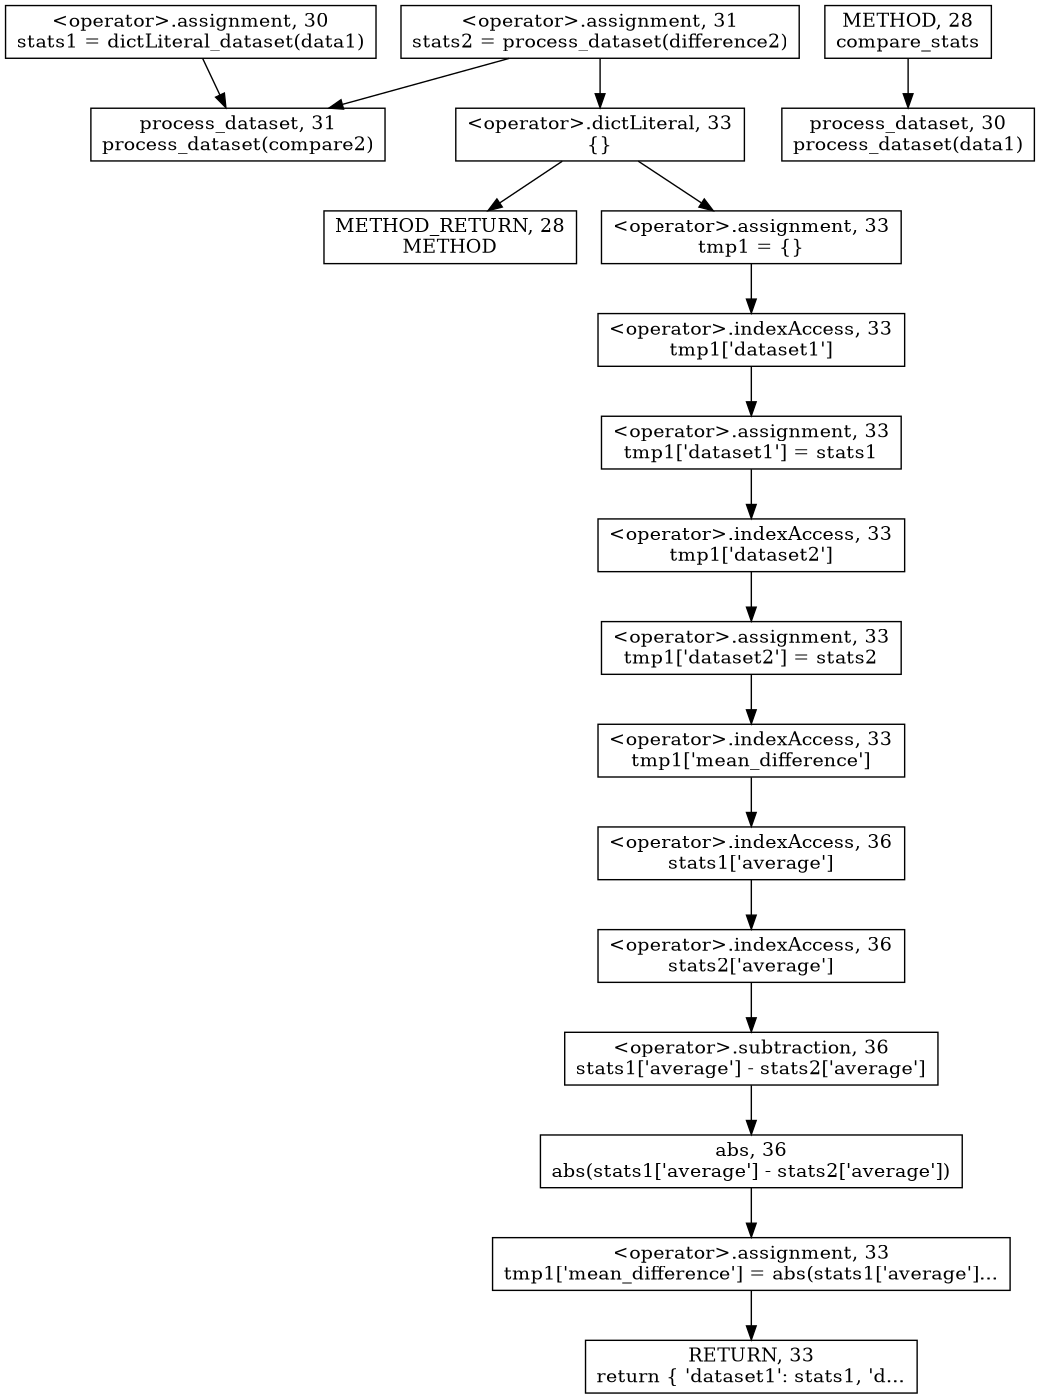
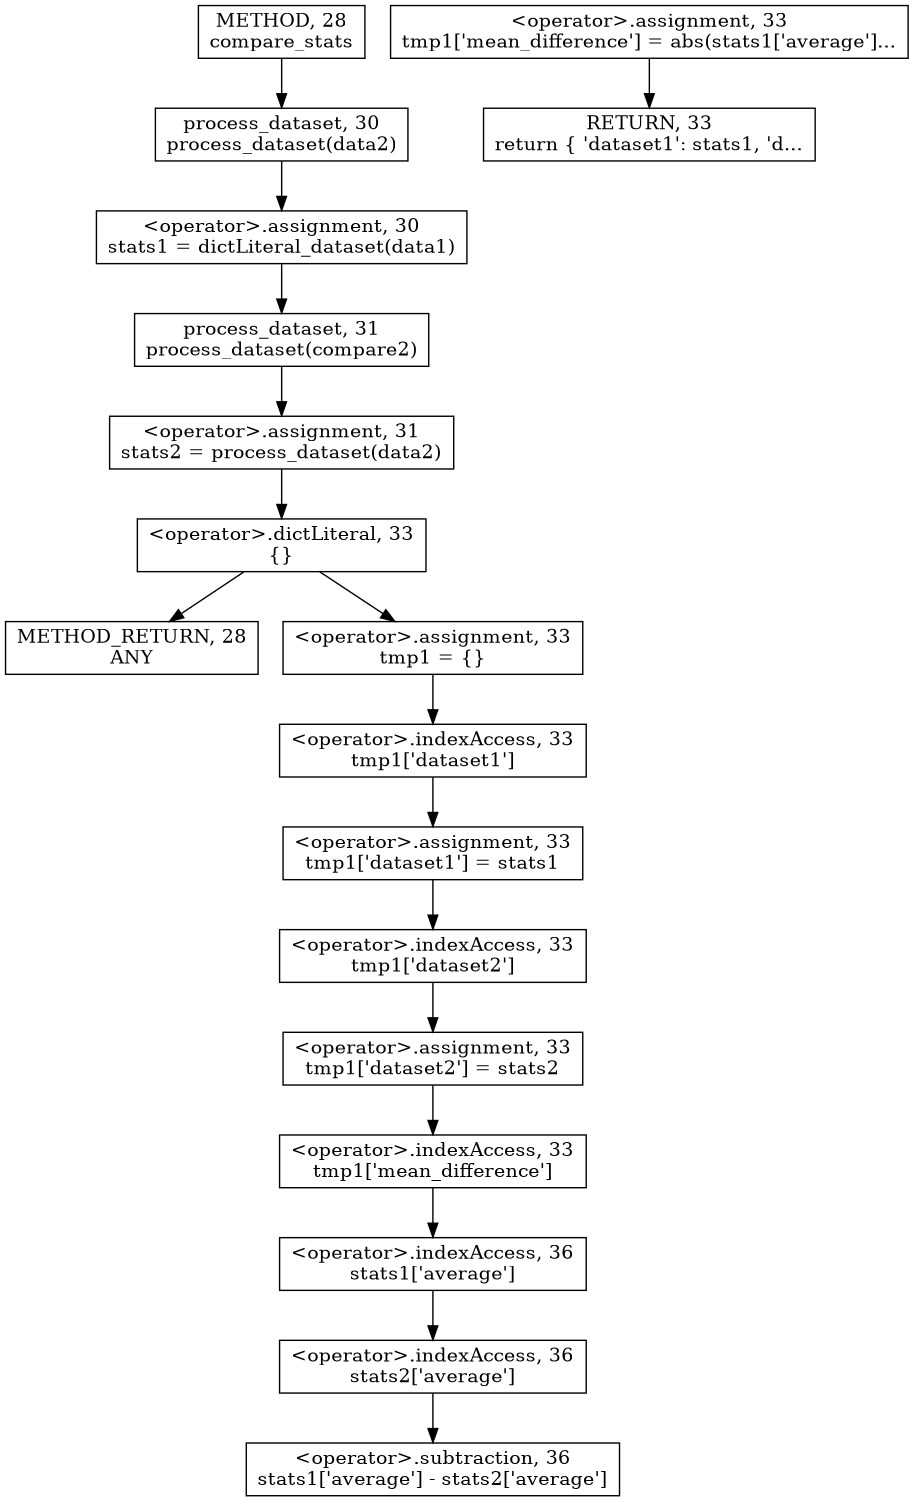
node "<operator>.assignment, 31": text "stats2 = process_dataset(difference2)" -> "stats2 = process_dataset(data2)"
edge "<operator>.assignment, 31" -> "process_dataset, 31": reversed
node "process_dataset, 30": text "process_dataset(data1)" -> "process_dataset(data2)"
edge "process_dataset, 30" -> "<operator>.assignment, 30": added
node "METHOD_RETURN, 28": text "METHOD" -> "ANY"
node "abs, 36": removed
